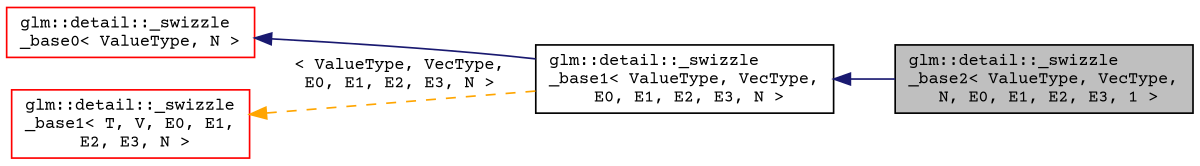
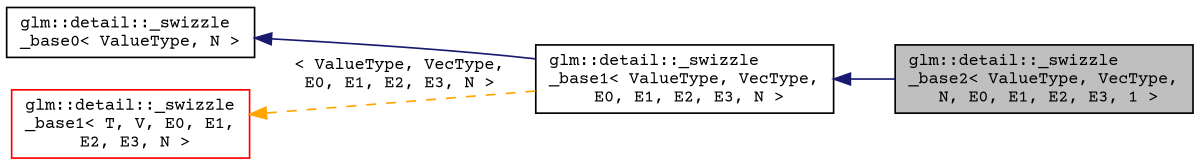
node "glm::detail::_swizzle _base0< ValueType, N >": color red -> black
